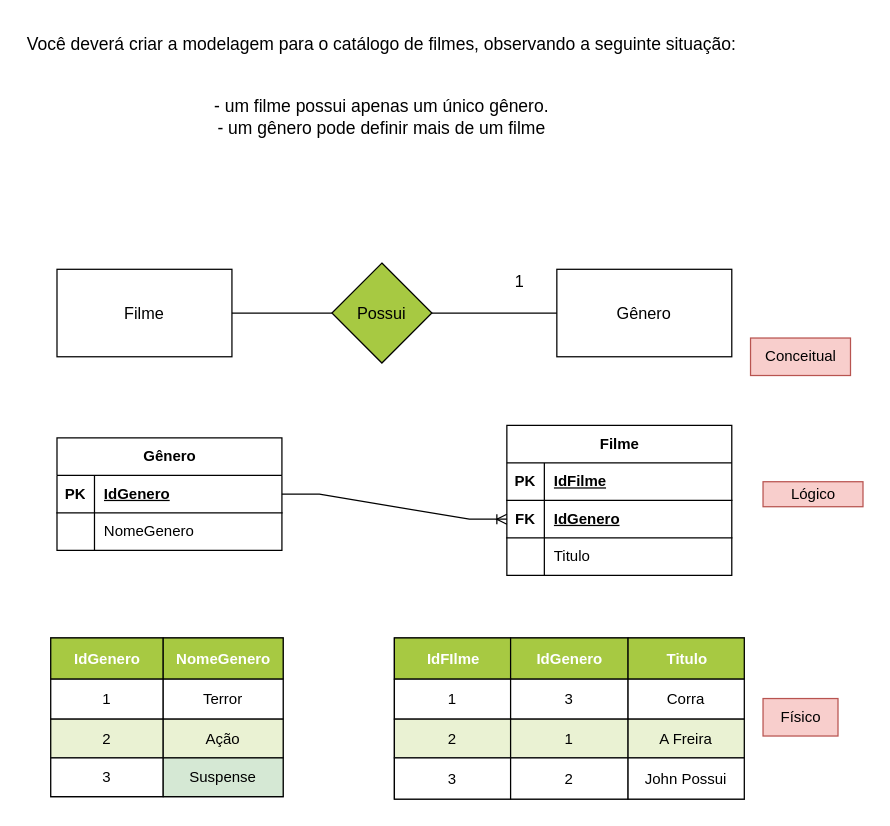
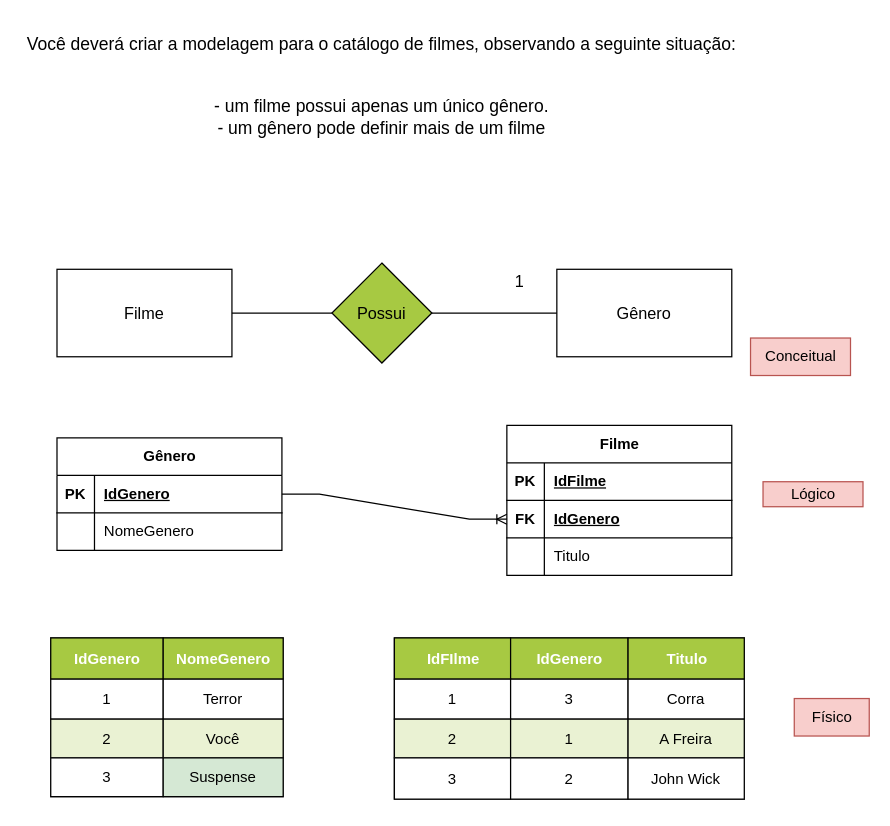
node "Físico": moved (801, 718) -> (832, 718)
node "Ação": label "Ação" -> "Você"
node "John Possui": label "John Possui" -> "John Wick"
